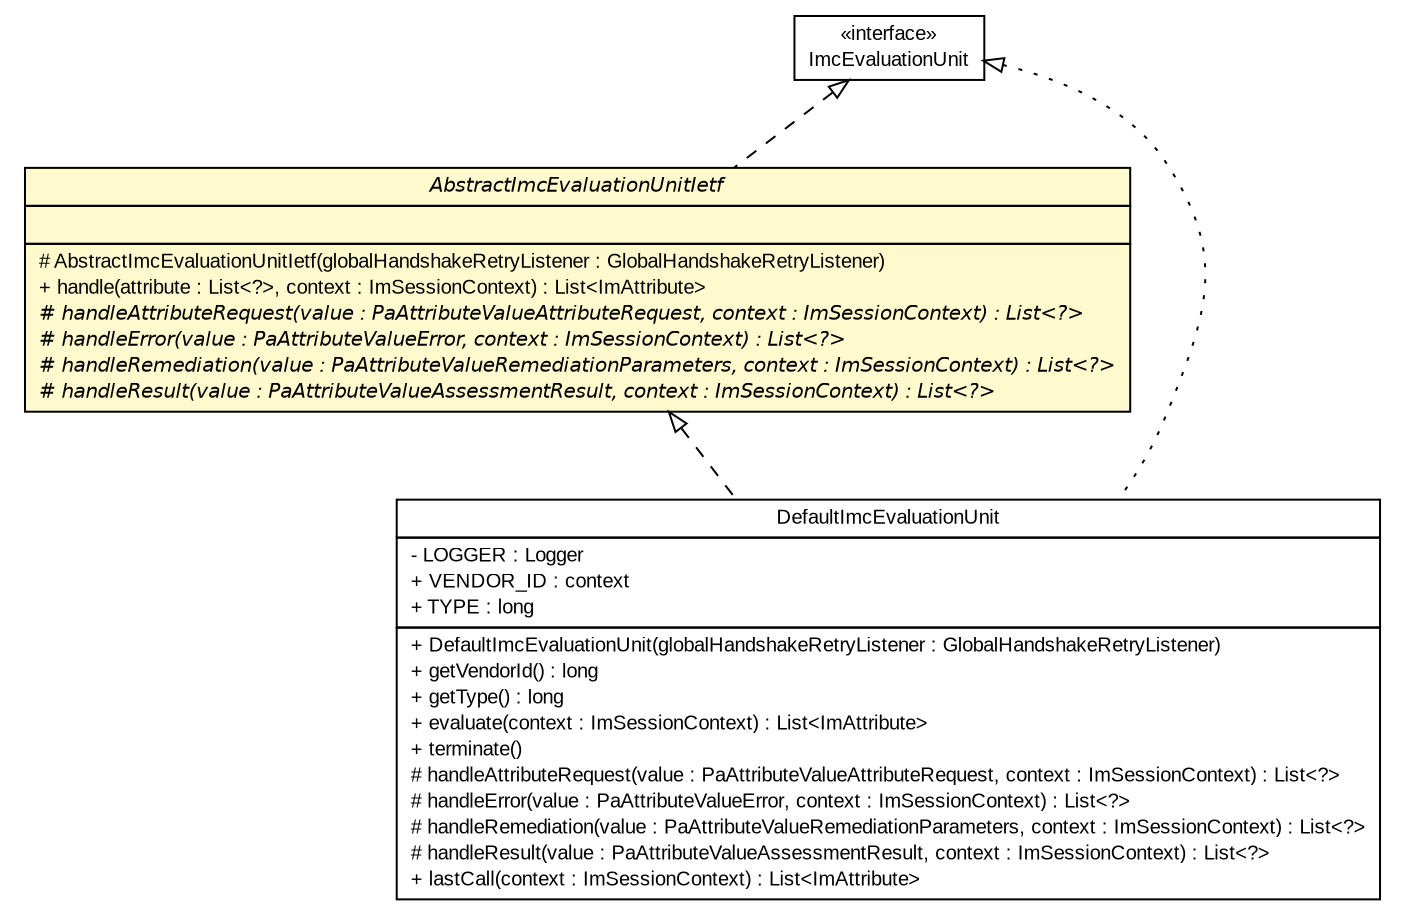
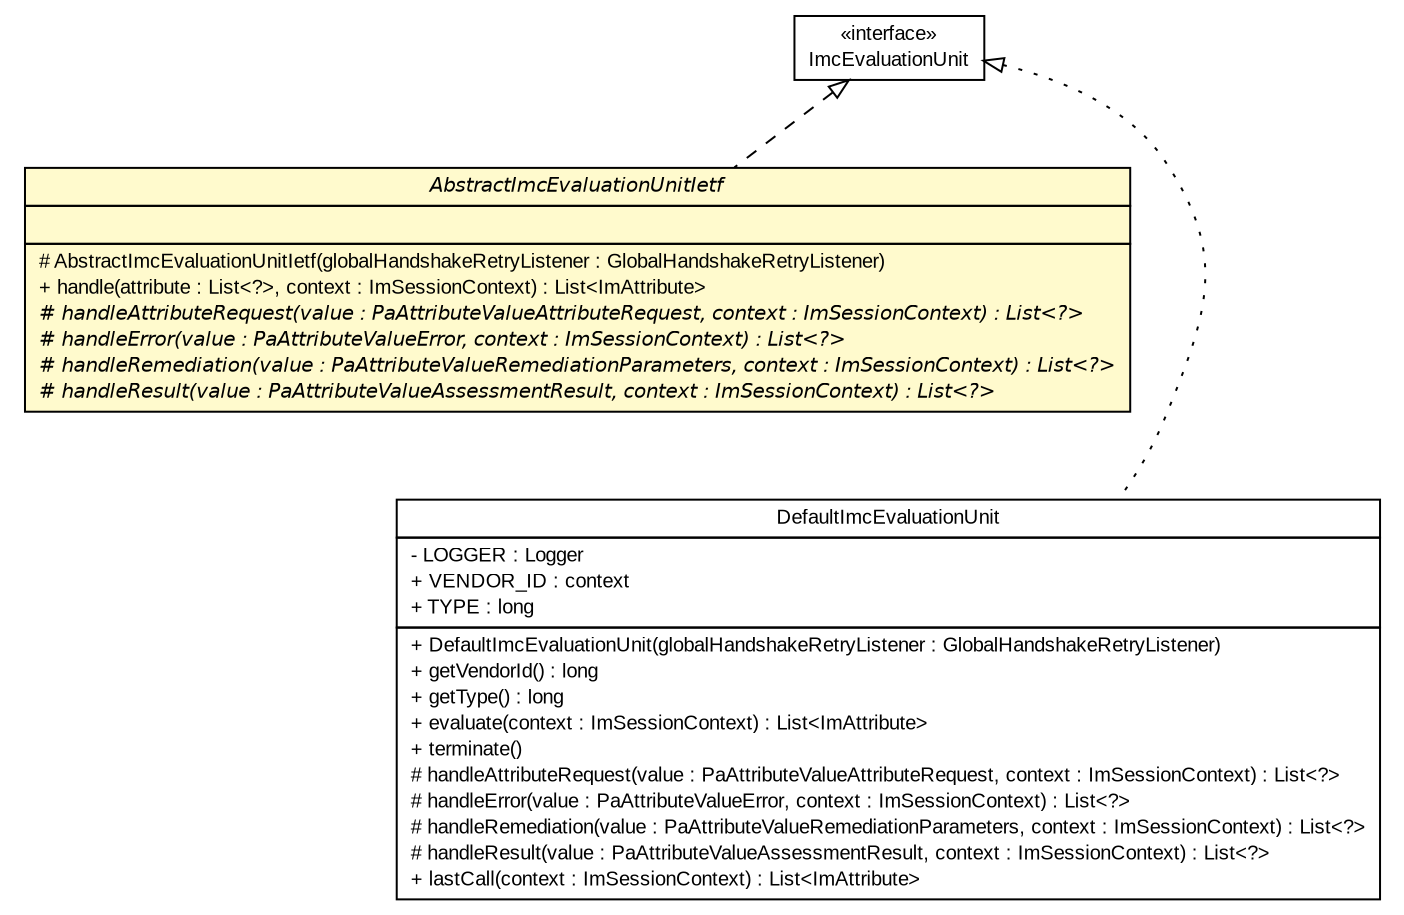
edge "DefaultImcEvaluationUnit" -> "AbstractImcEvaluationUnitIetf": removed
